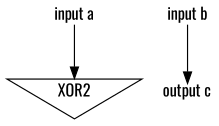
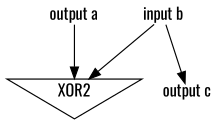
node "input a": label "input a" -> "output a"
edge "input b" -> "XOR2": added
